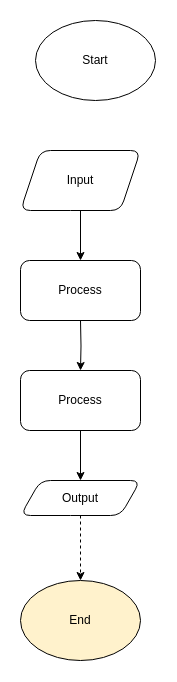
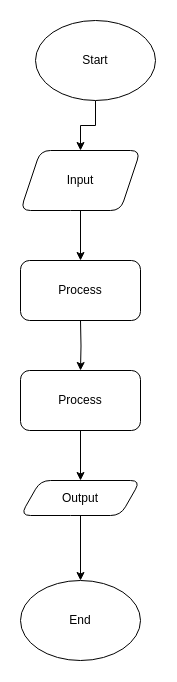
edge "Start" -> "Input": added
edge "Output" -> "End": style dashed -> solid
node "End": fillcolor #fff2cc -> #ffffff
